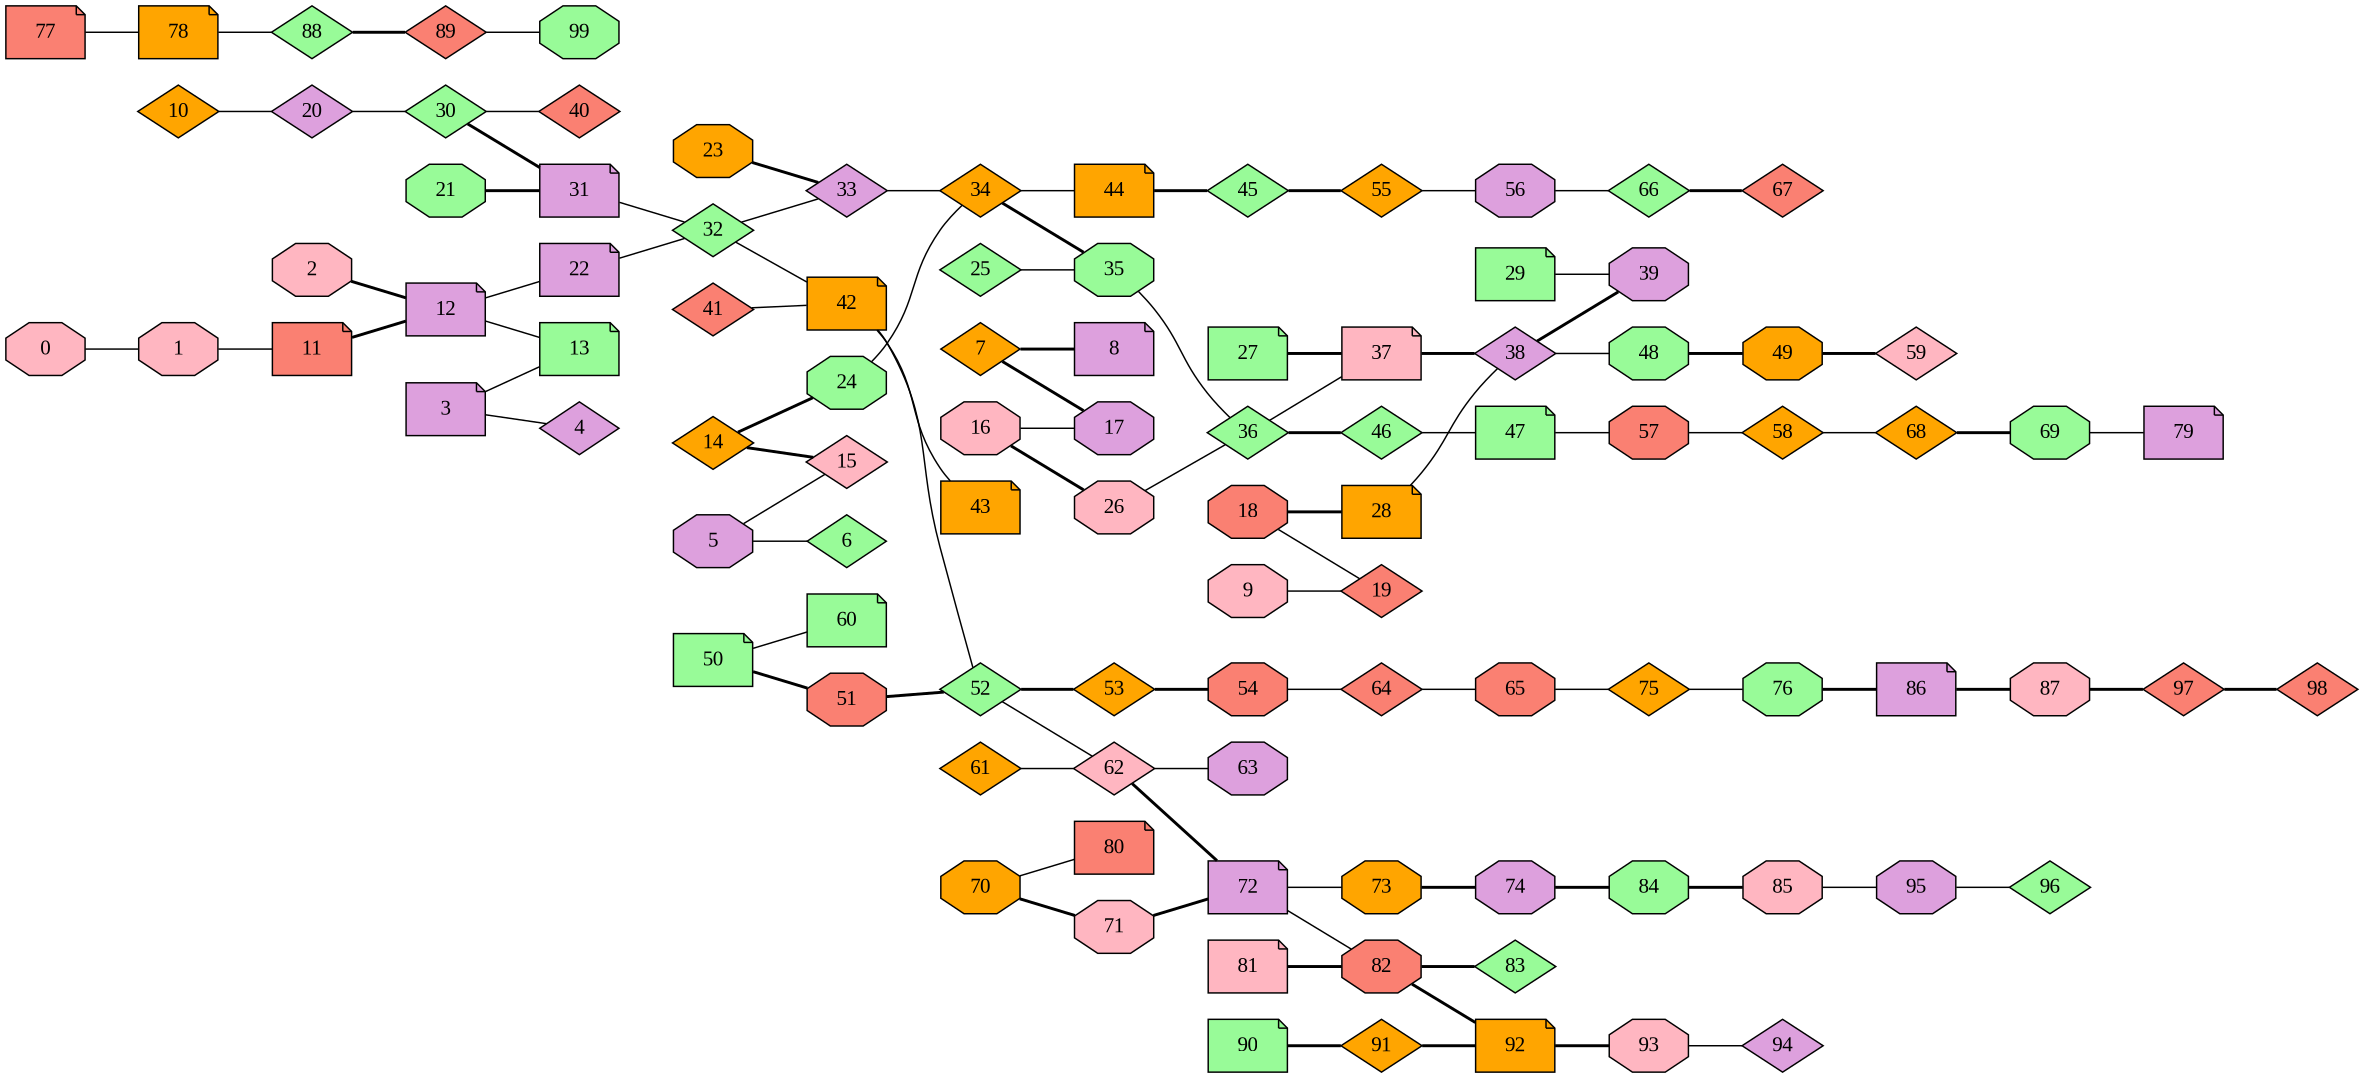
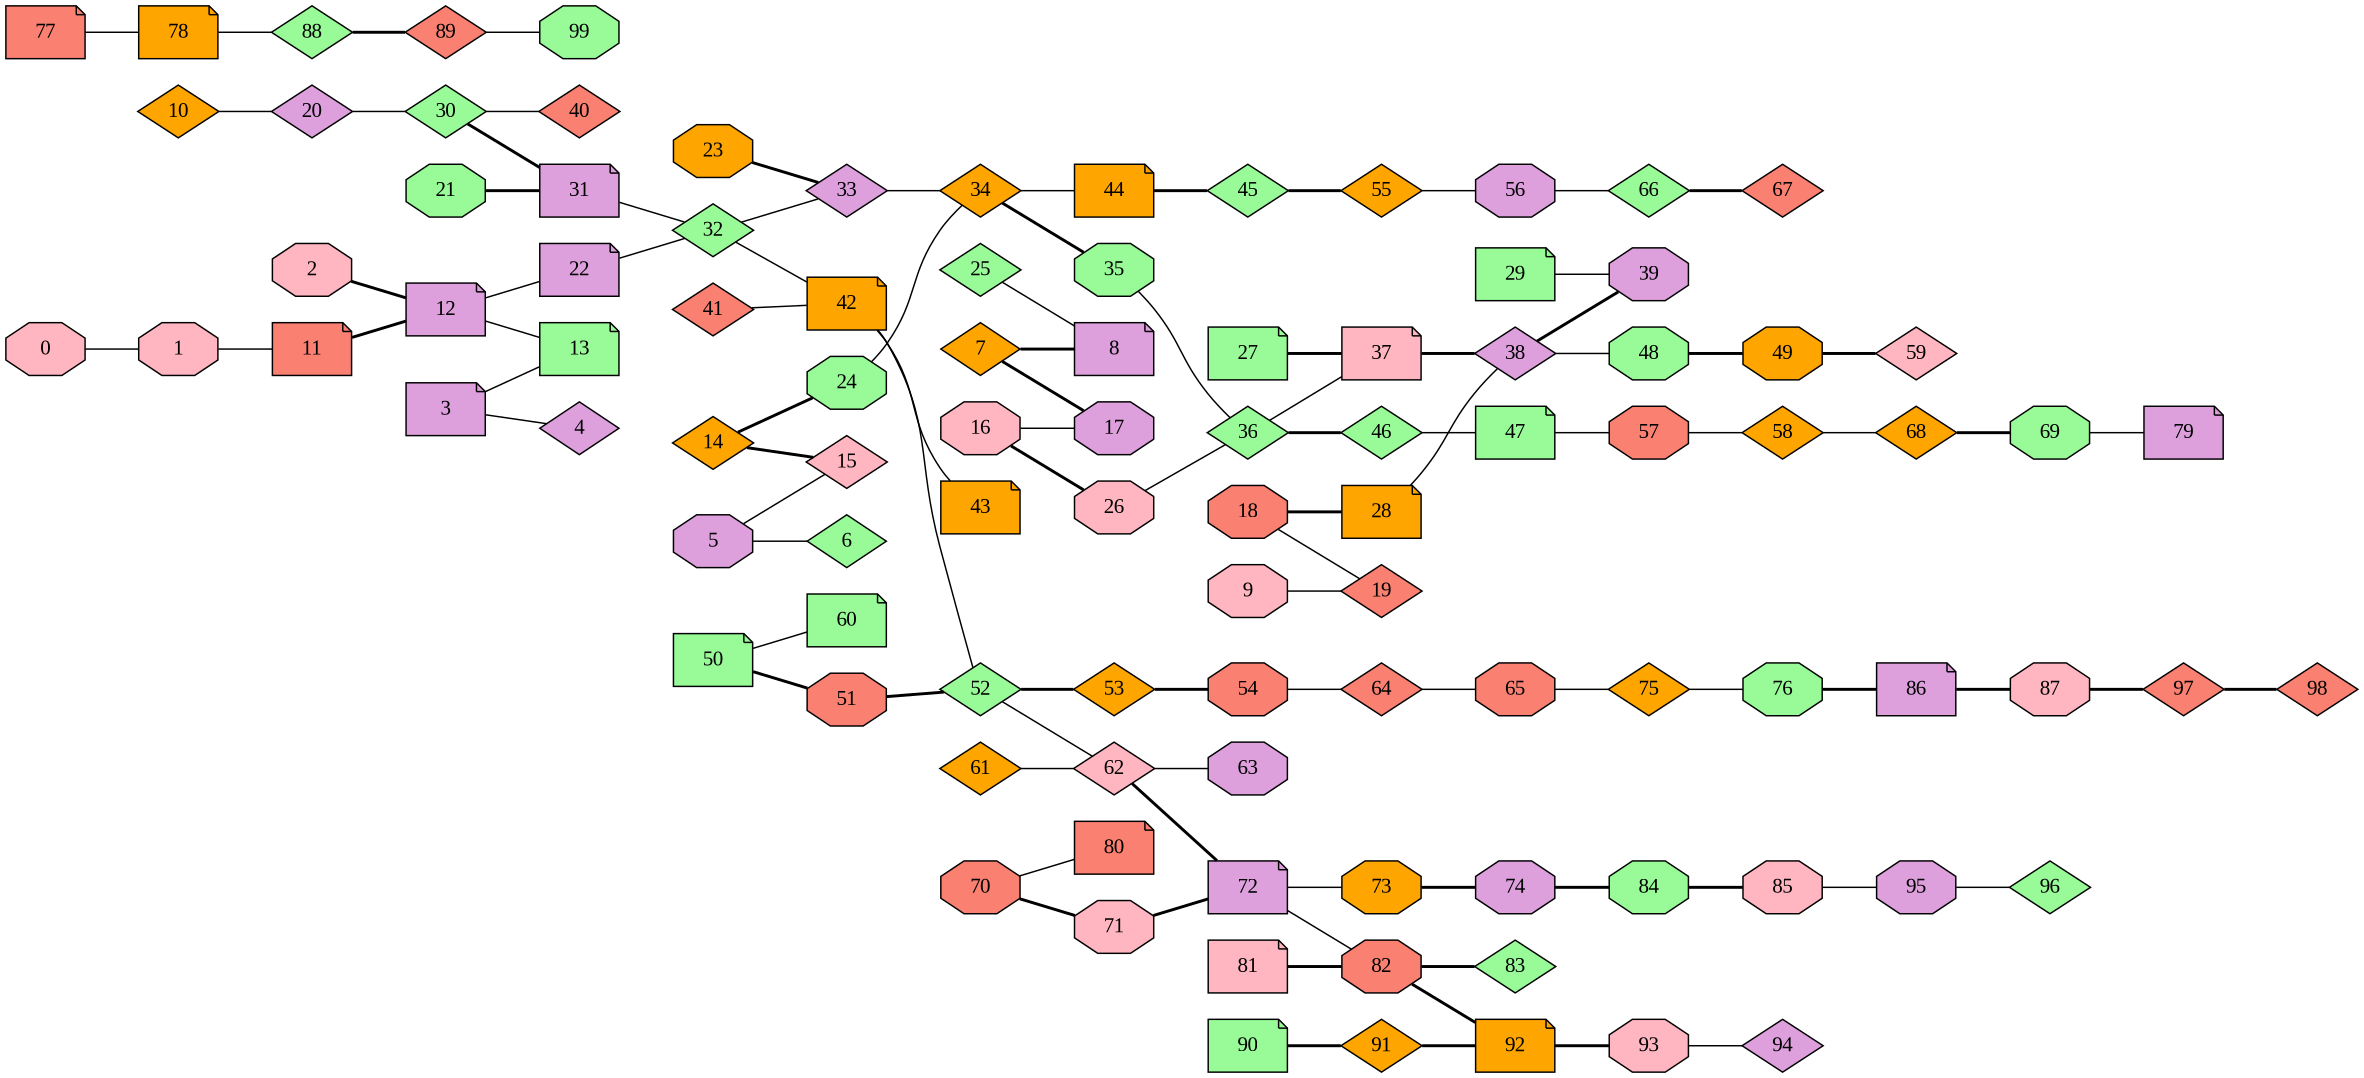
edge "25" -- "35": now "25" -- "8"
node "70": fillcolor orange -> salmon
